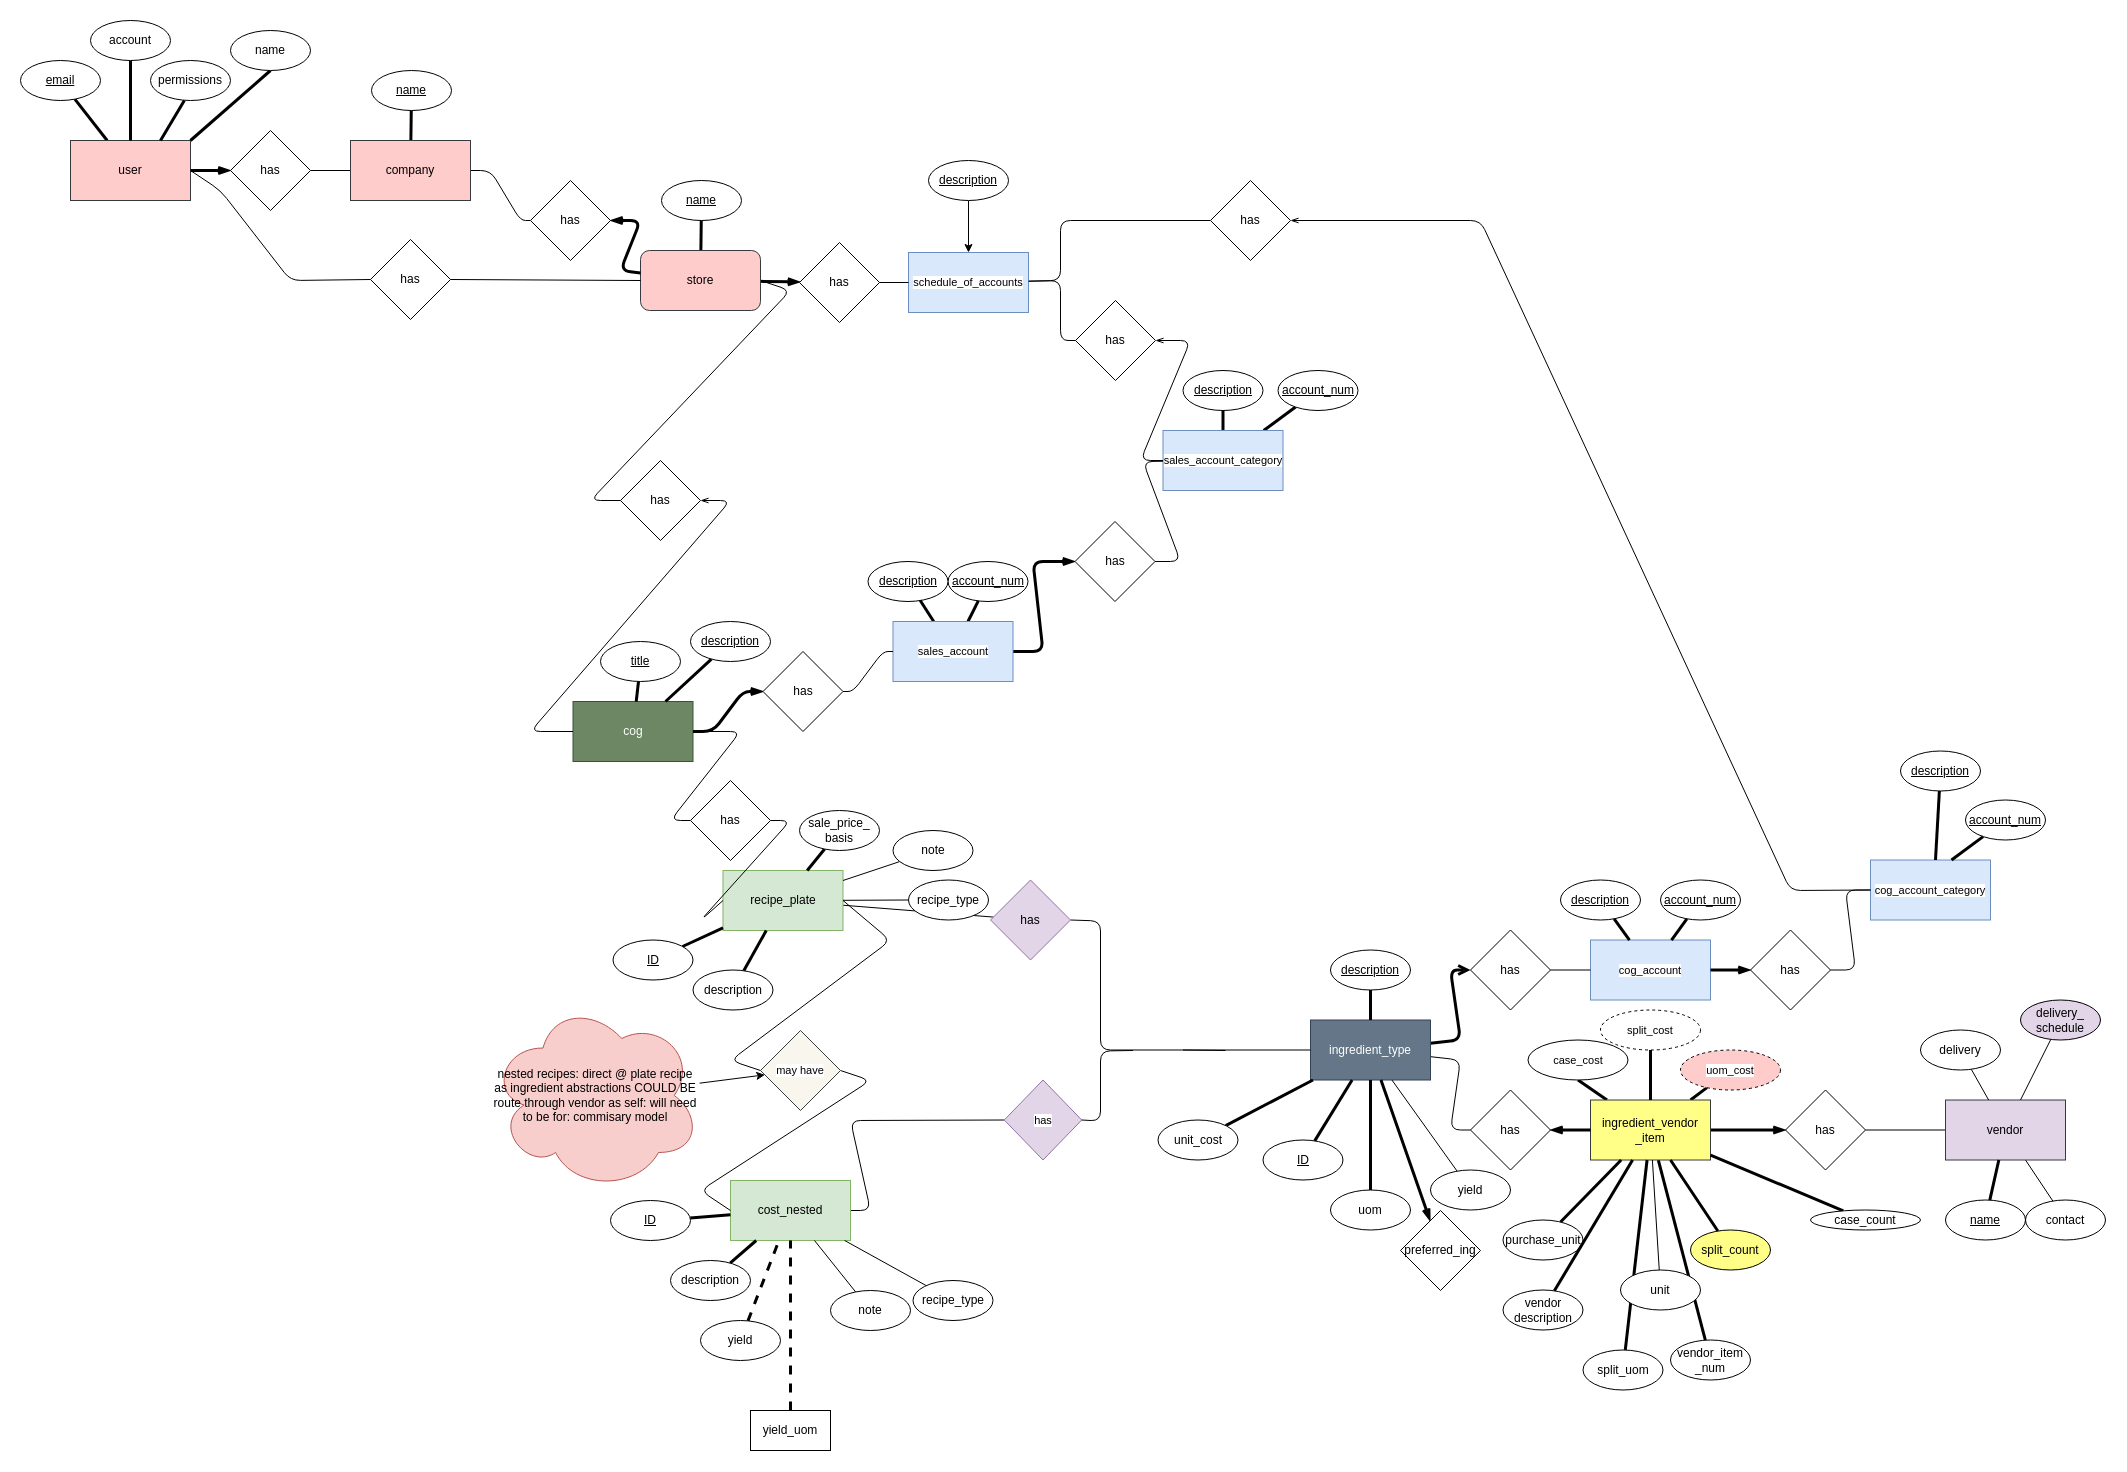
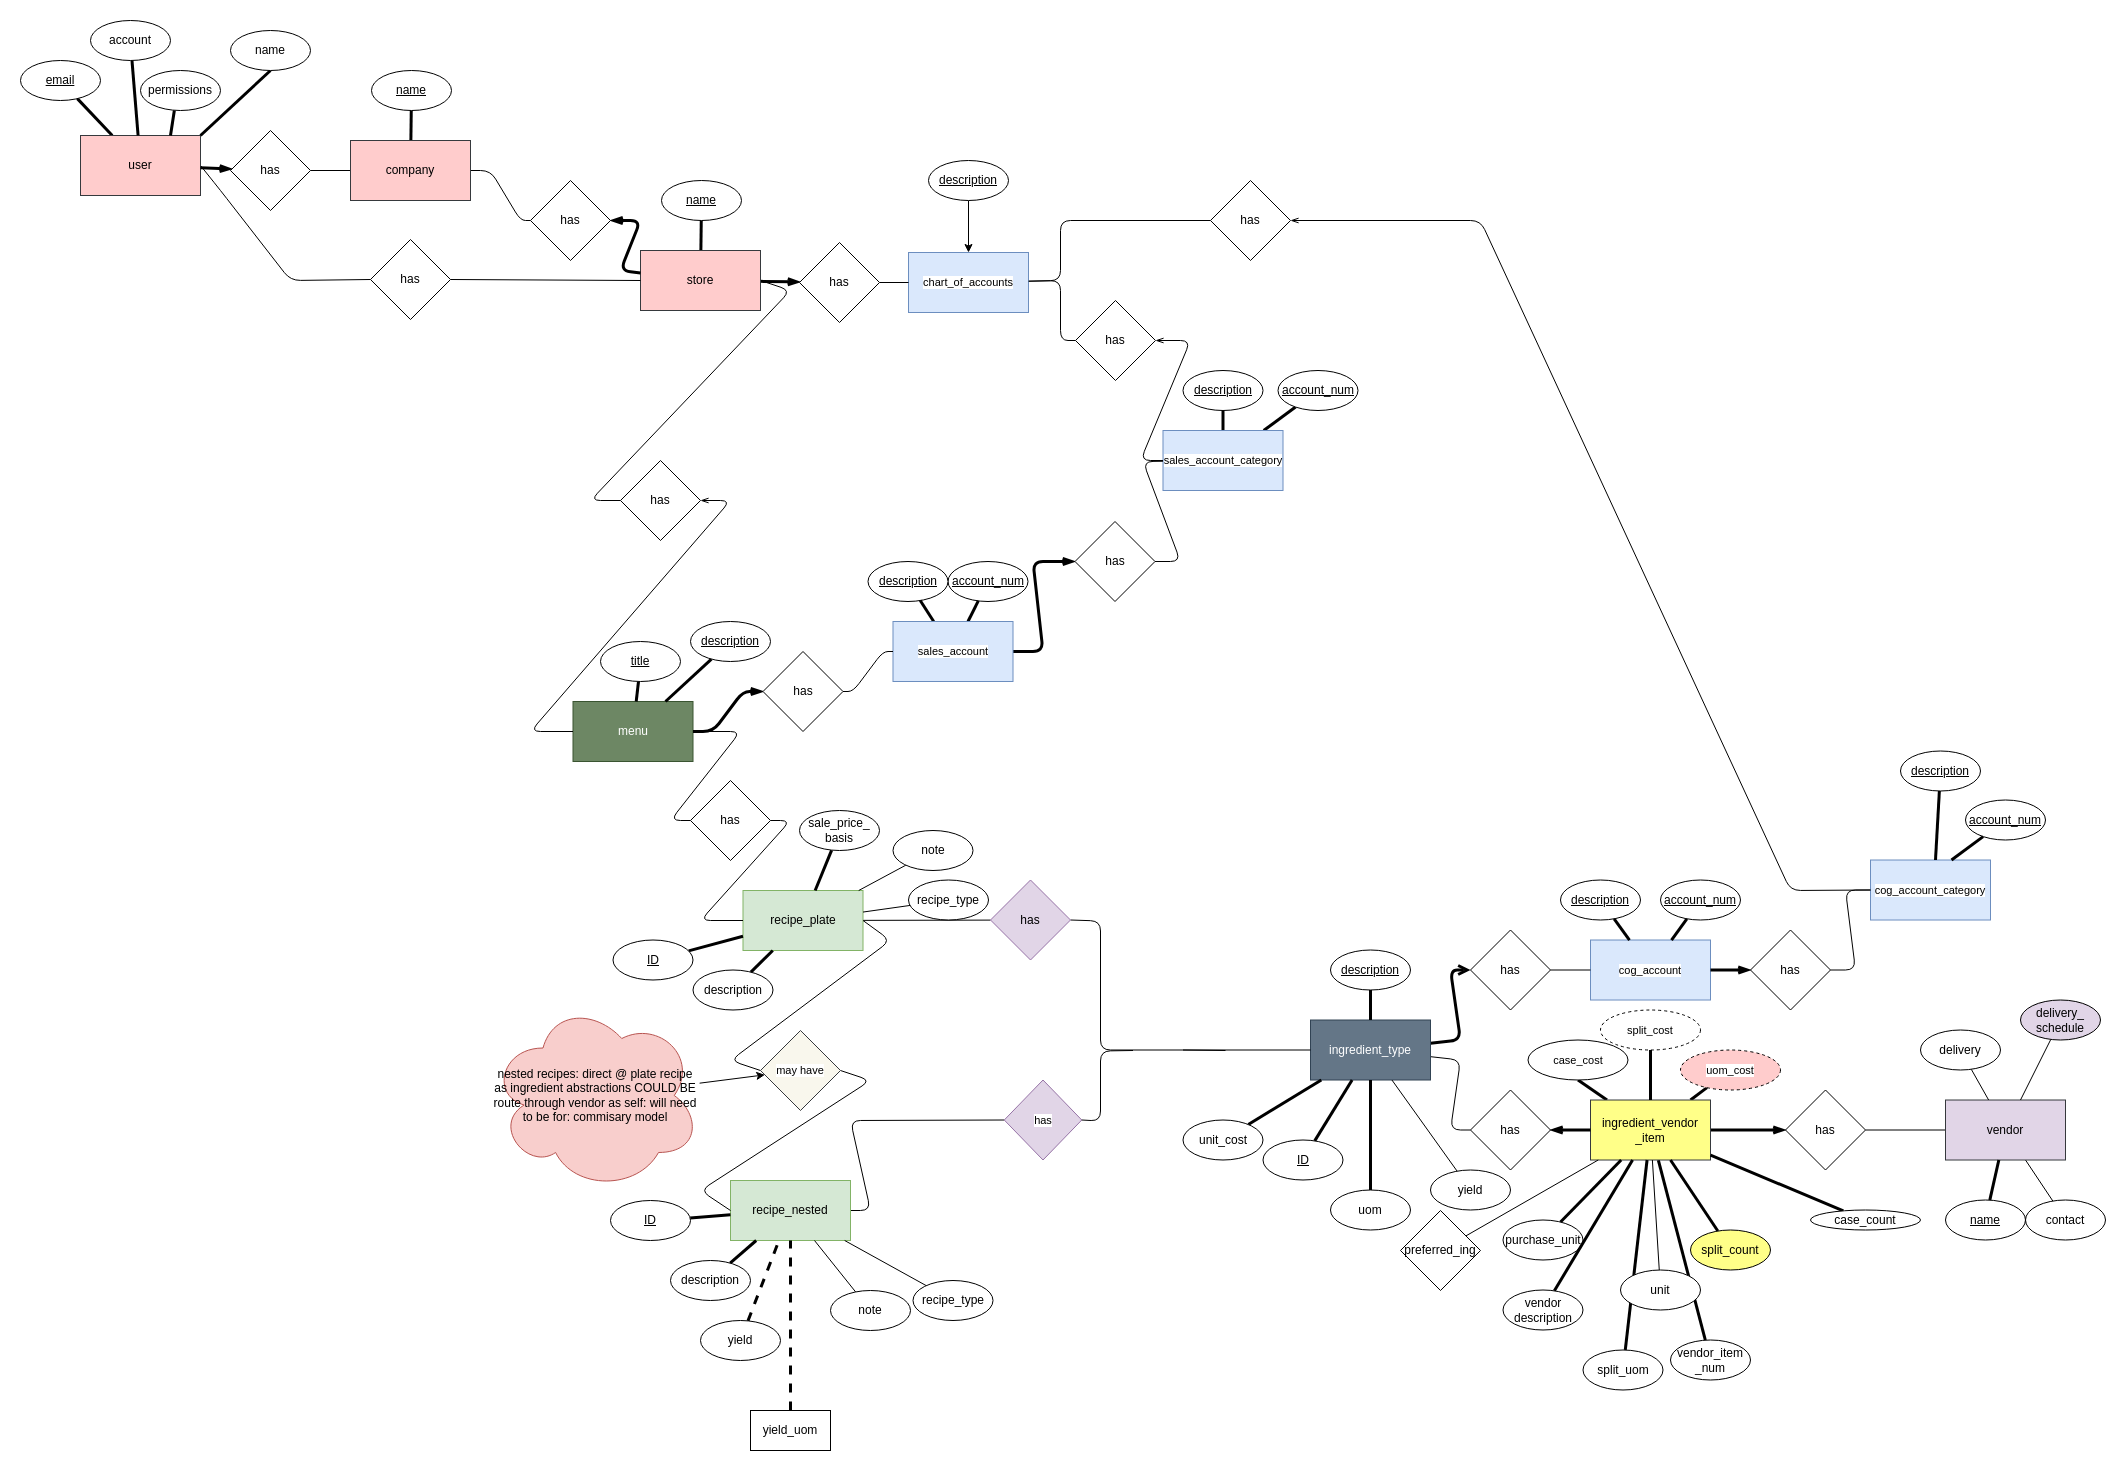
node "permissions": moved (191, 81) -> (181, 91)
node "user": moved (131, 171) -> (141, 166)
node "store": shape rounded rectangle -> rectangle
node "schedule_of_accounts": label "schedule_of_accounts" -> "chart_of_accounts"
node "cog": label "cog" -> "menu"
node "recipe_plate": moved (783, 901) -> (803, 921)
node "unit_cost": moved (1198, 1140) -> (1223, 1140)
edge "ingredient_type" -> "preferred_ing": removed
edge "ingredient_vendor _item" -- "preferred_ing": added
node "cost_nested": label "cost_nested" -> "recipe_nested"
